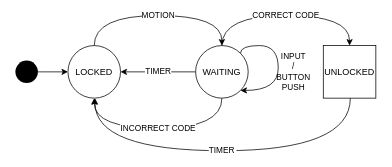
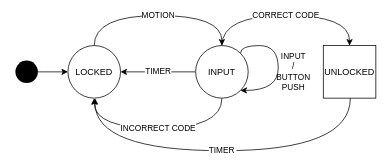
node "WAITING": label "WAITING" -> "INPUT"
